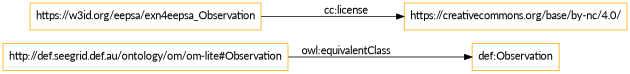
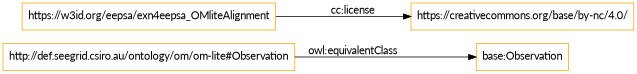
node "https://w3id.org/eepsa/exn4eepsa_Observation": label "https://w3id.org/eepsa/exn4eepsa_Observation" -> "https://w3id.org/eepsa/exn4eepsa_OMliteAlignment"
node "http://def.seegrid.def.au/ontology/om/om-lite#Observation": label "http://def.seegrid.def.au/ontology/om/om-lite#Observation" -> "http://def.seegrid.csiro.au/ontology/om/om-lite#Observation"
node "def:Observation": label "def:Observation" -> "base:Observation"
